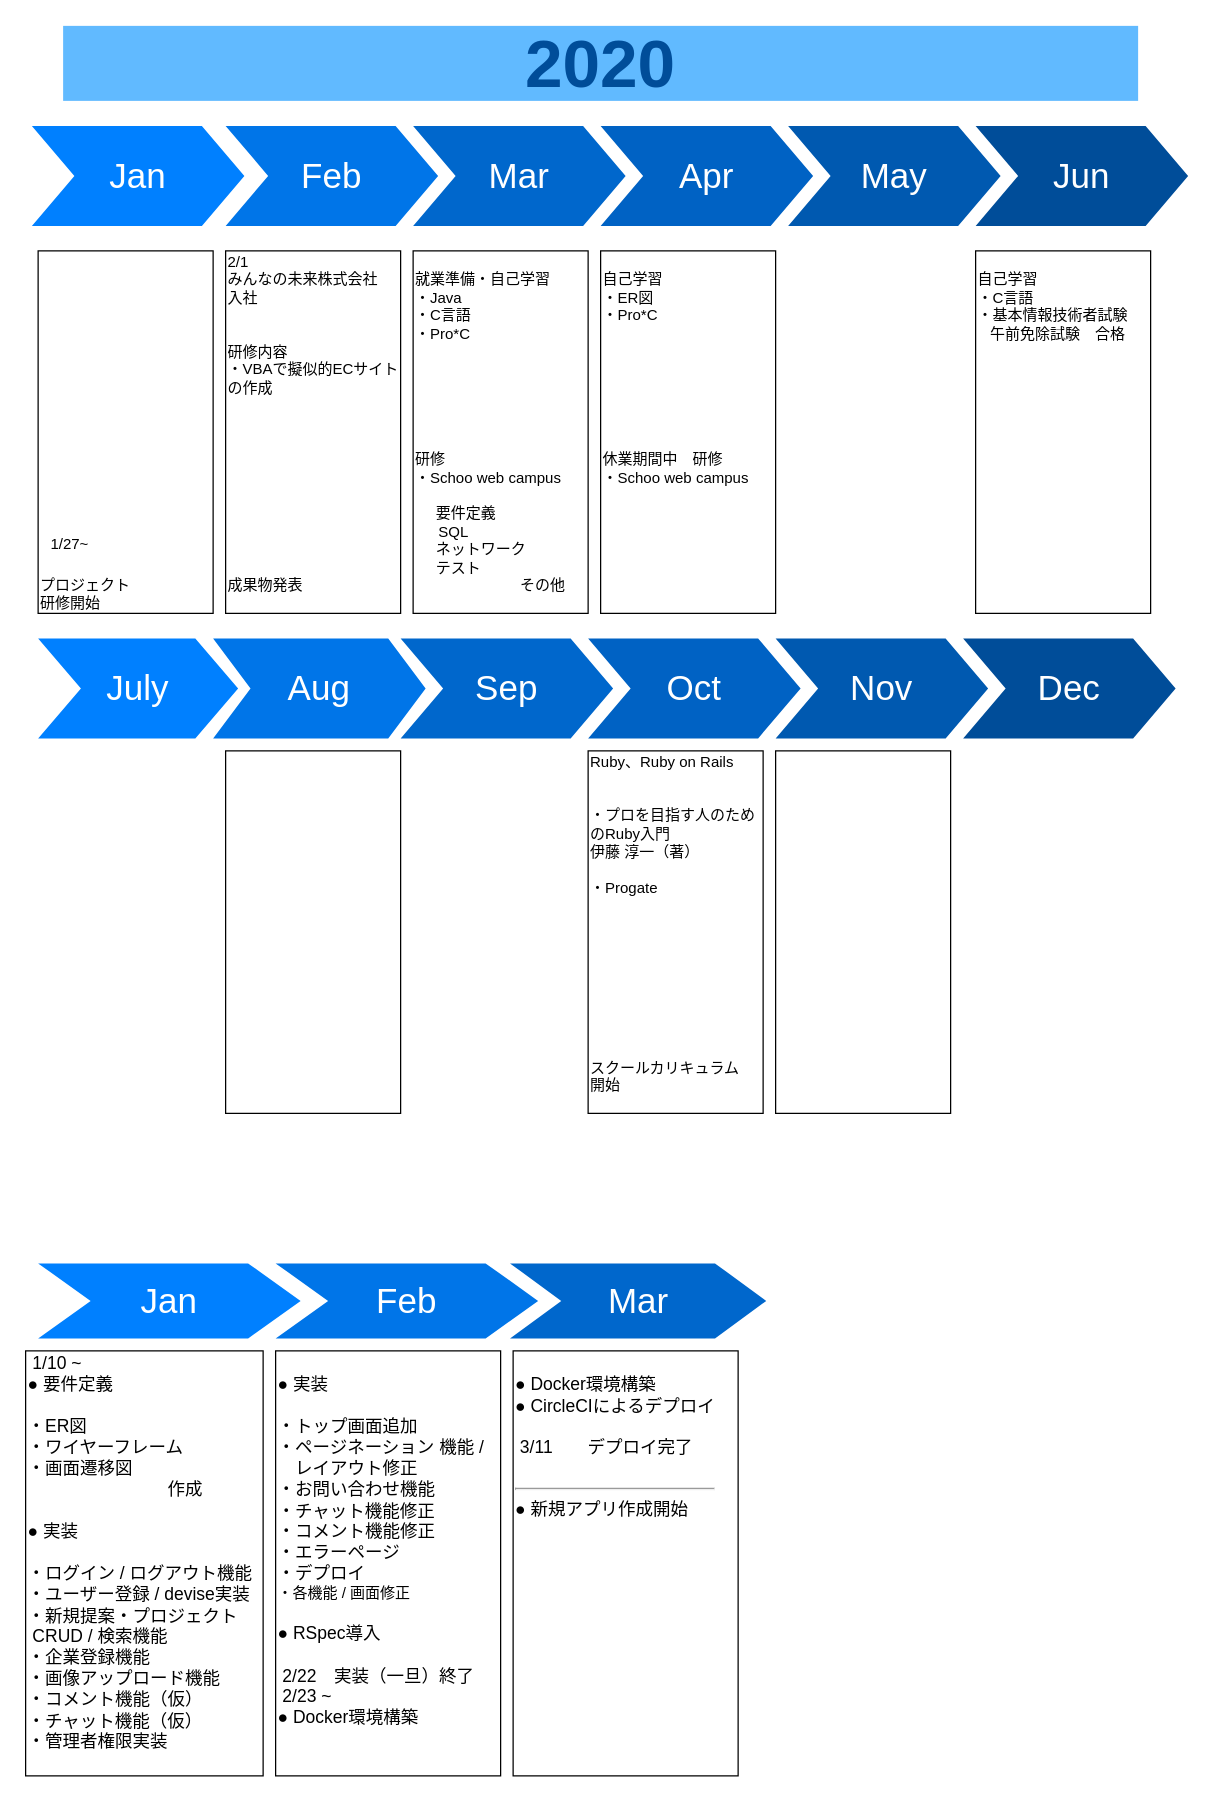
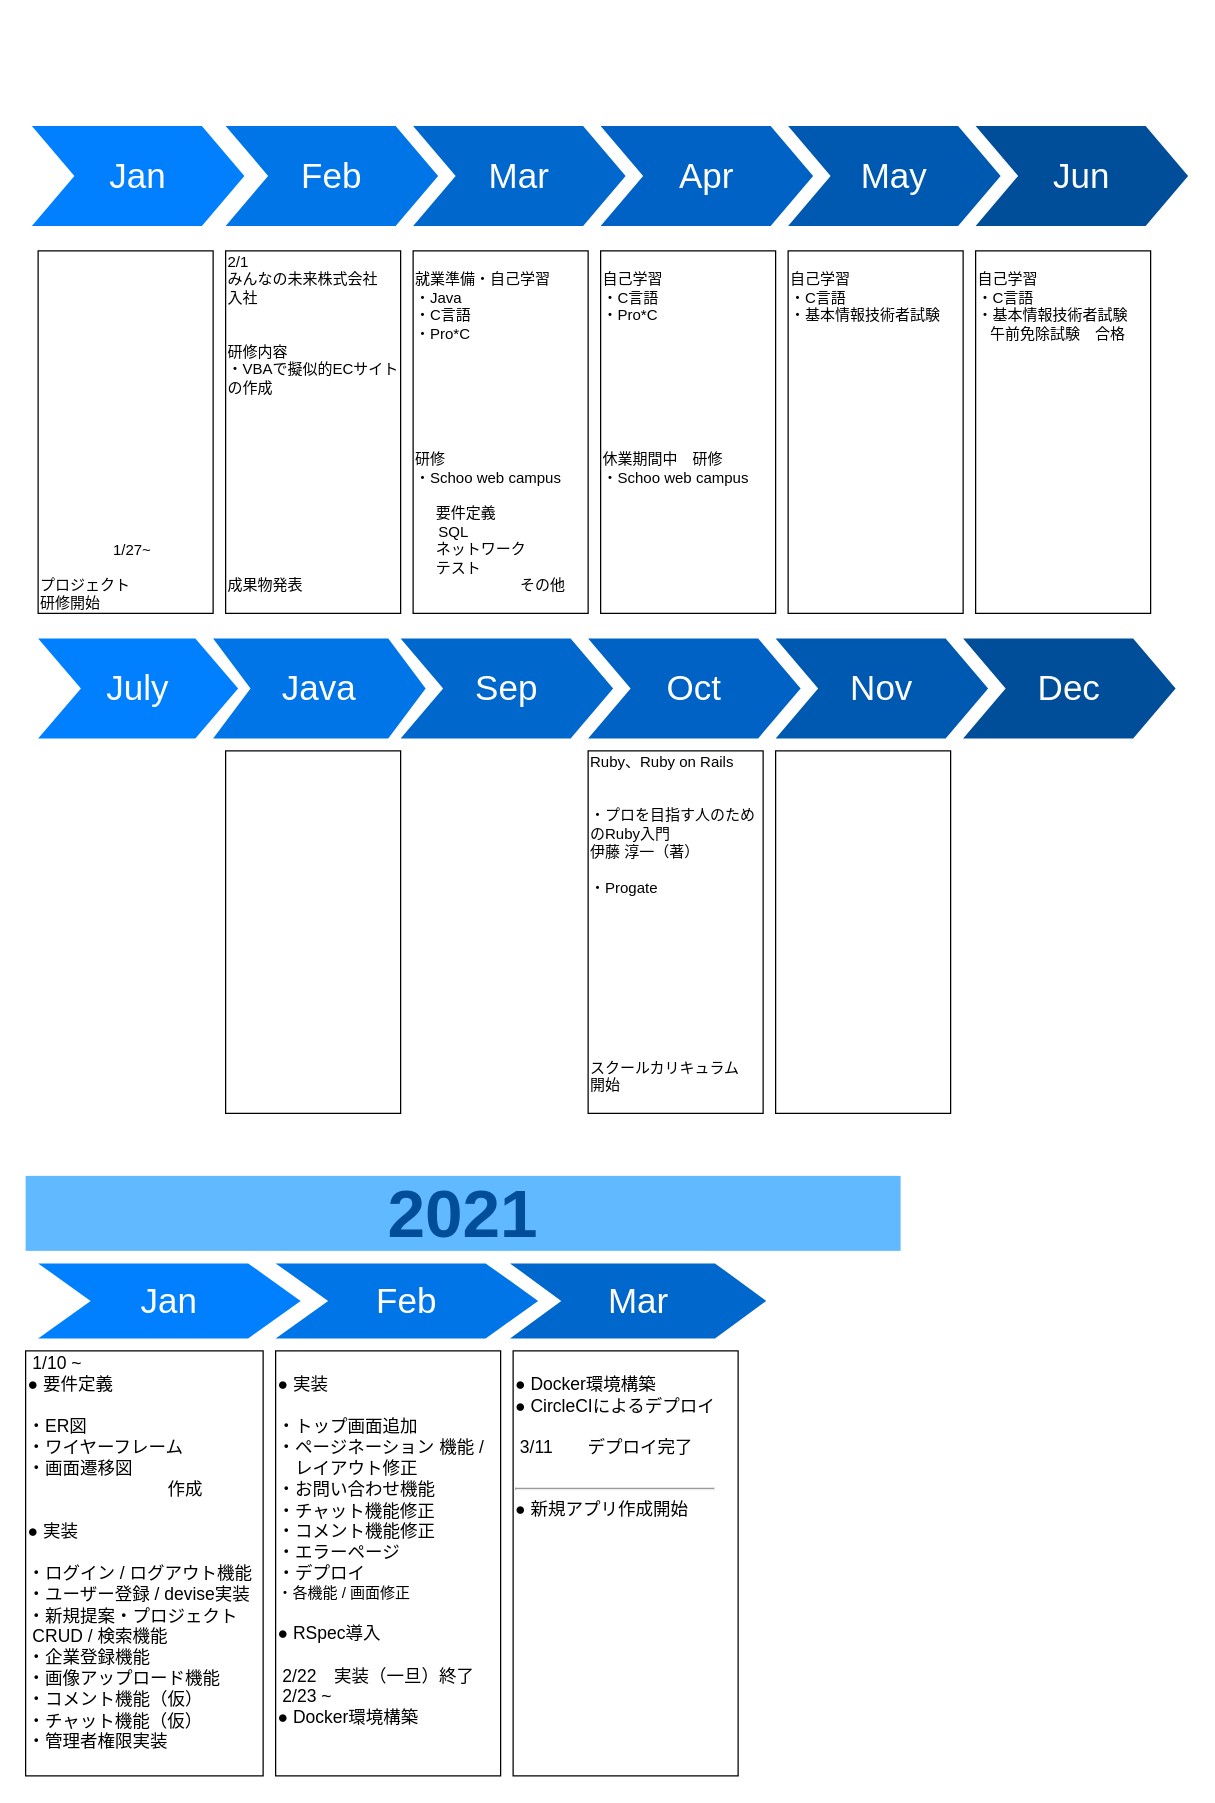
node "2020": removed
node "自己学習 ・ER図 ・Pro*C 休業期間中 研修 ・Schoo web campus": label "自己学習 ・ER図 ・Pro*C 休業期間中 研修 ・Schoo web campus" -> "自己学習 ・C言語 ・Pro*C 休業期間中 研修 ・Schoo web campus"
node "自己学習 ・C言語 ・基本情報技術者試験": added
node "1/27~": moved (69, 544) -> (132, 551)
node "Aug": label "Aug" -> "Java"
node "2021": added
